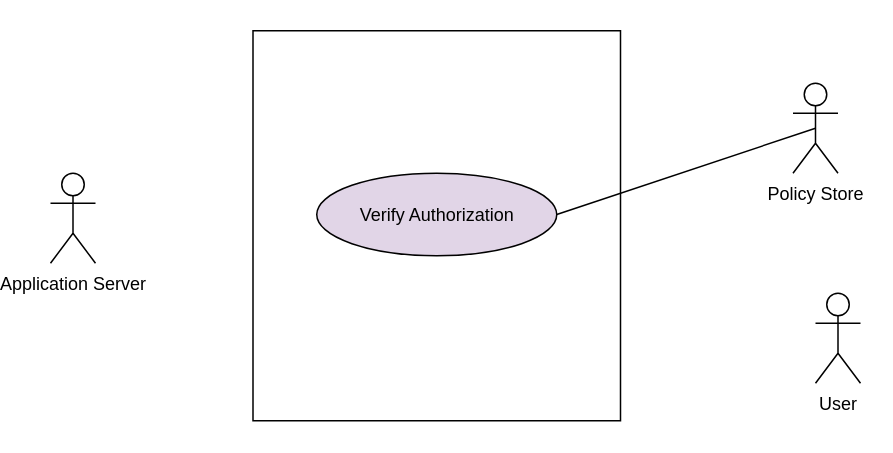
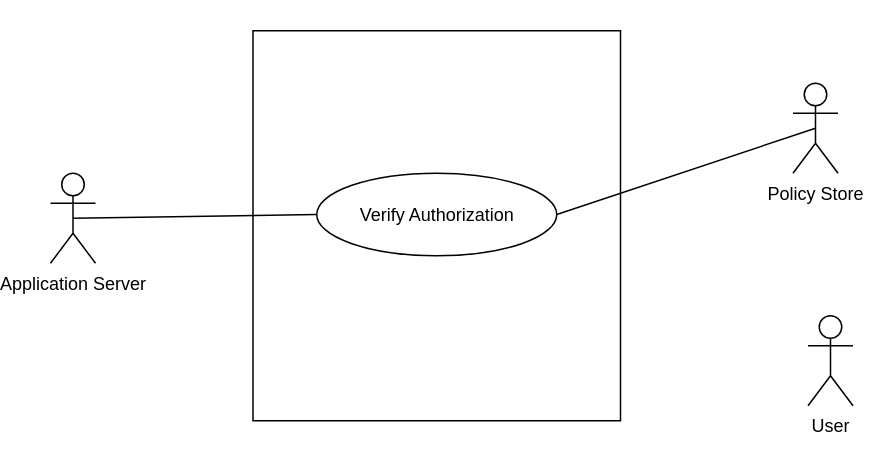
node "Verify Authorization": fillcolor #e1d5e7 -> #ffffff
edge "Verify Authorization" -- "Application Server": added
node "User": moved (838, 338) -> (830, 361)
